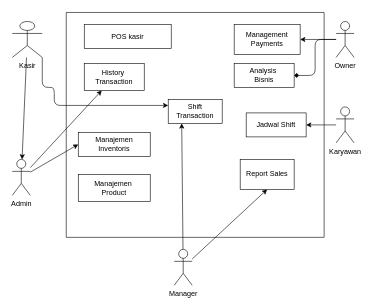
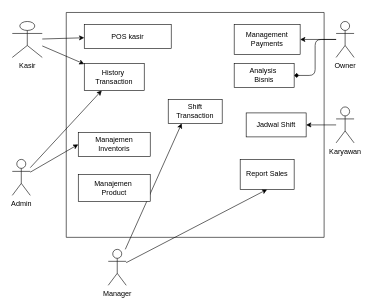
edge "Kasir" -> "POS kasir": added
edge "Kasir" -> "Shift Transaction": removed
edge "Kasir" -> "Admin": now "Kasir" -> "History Transaction"
node "Manager": moved (183, 267) -> (117, 267)
